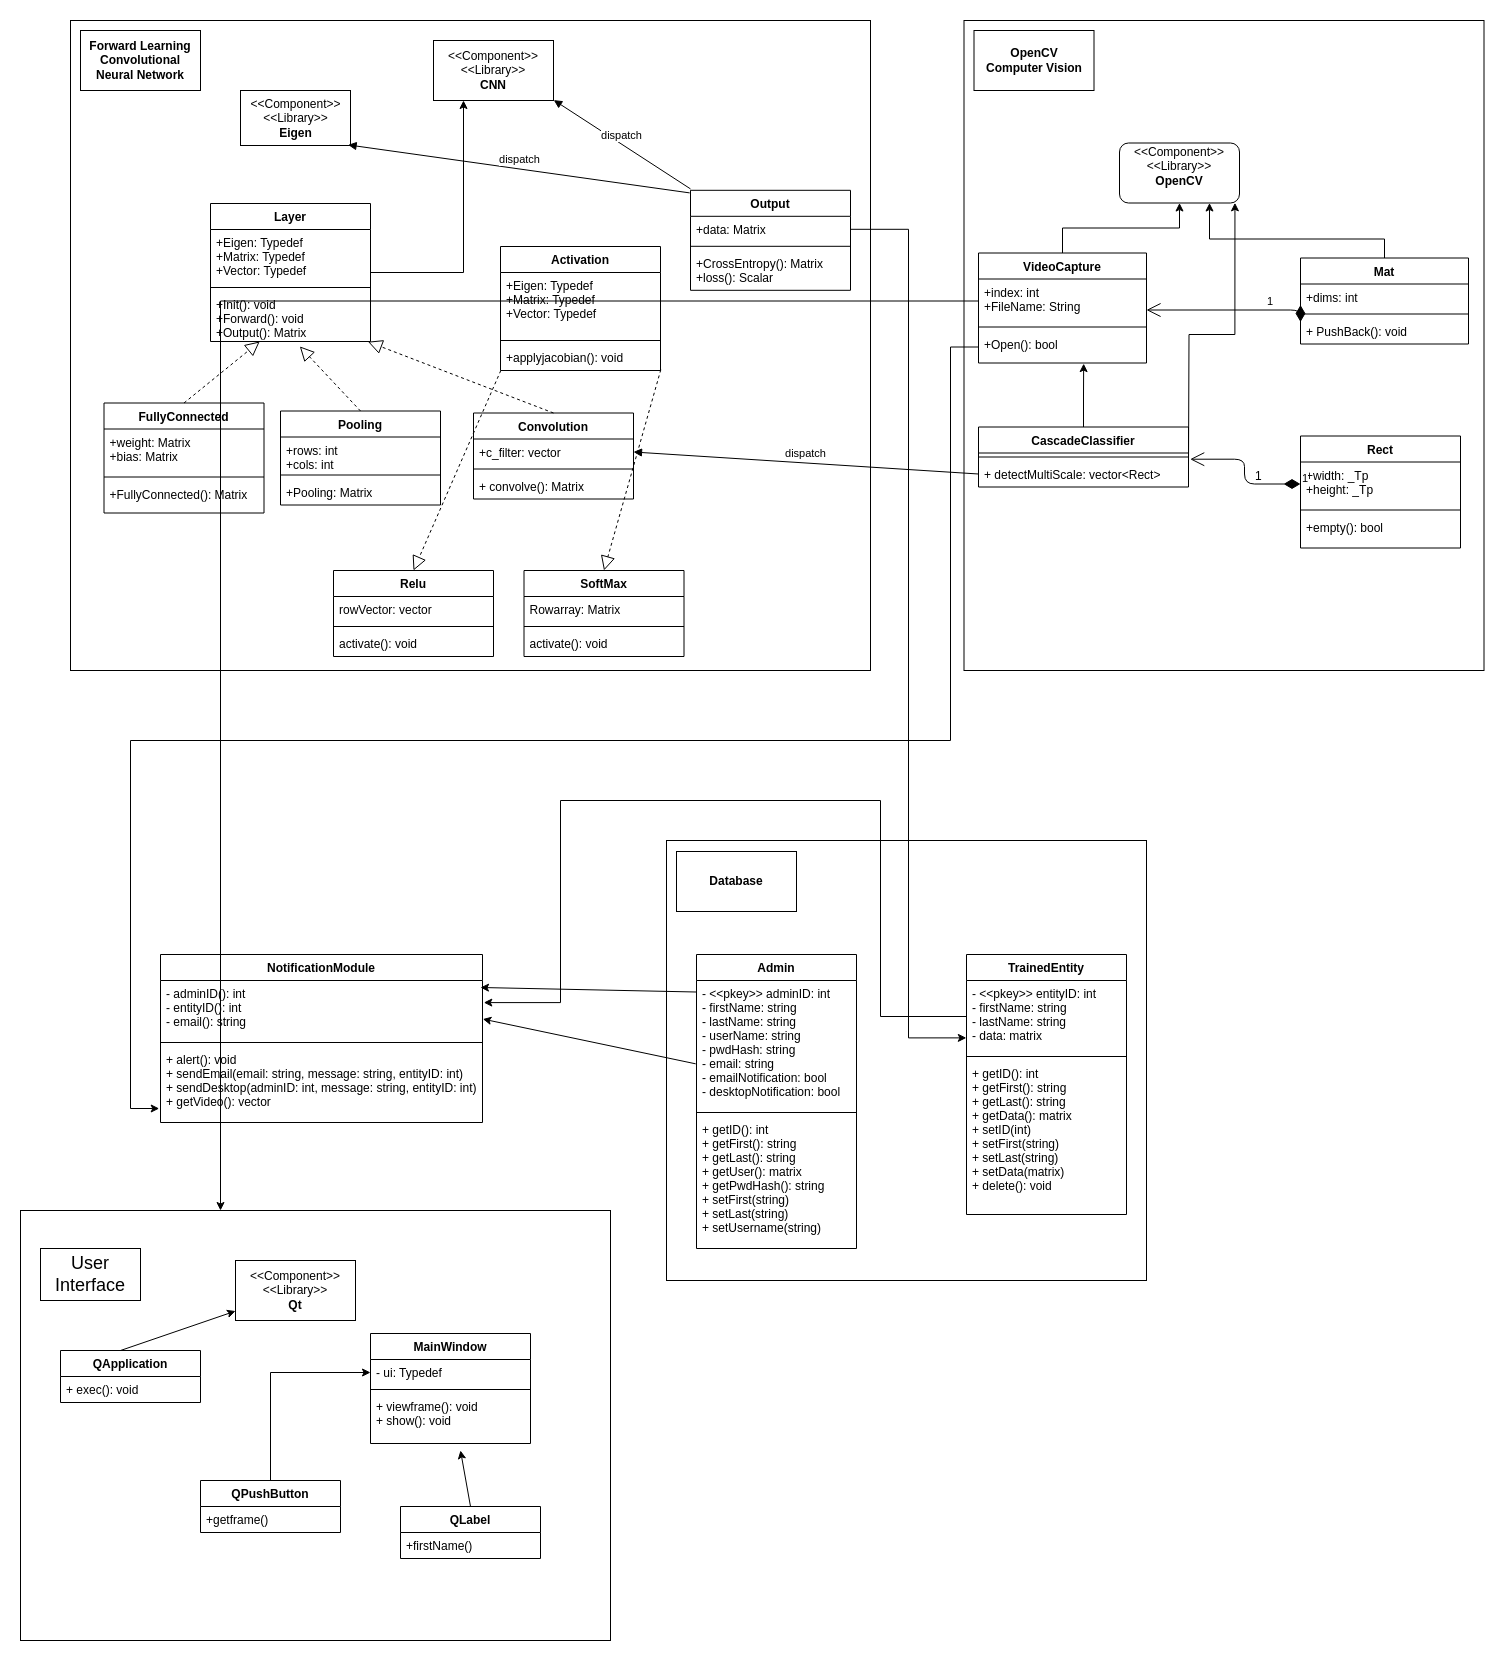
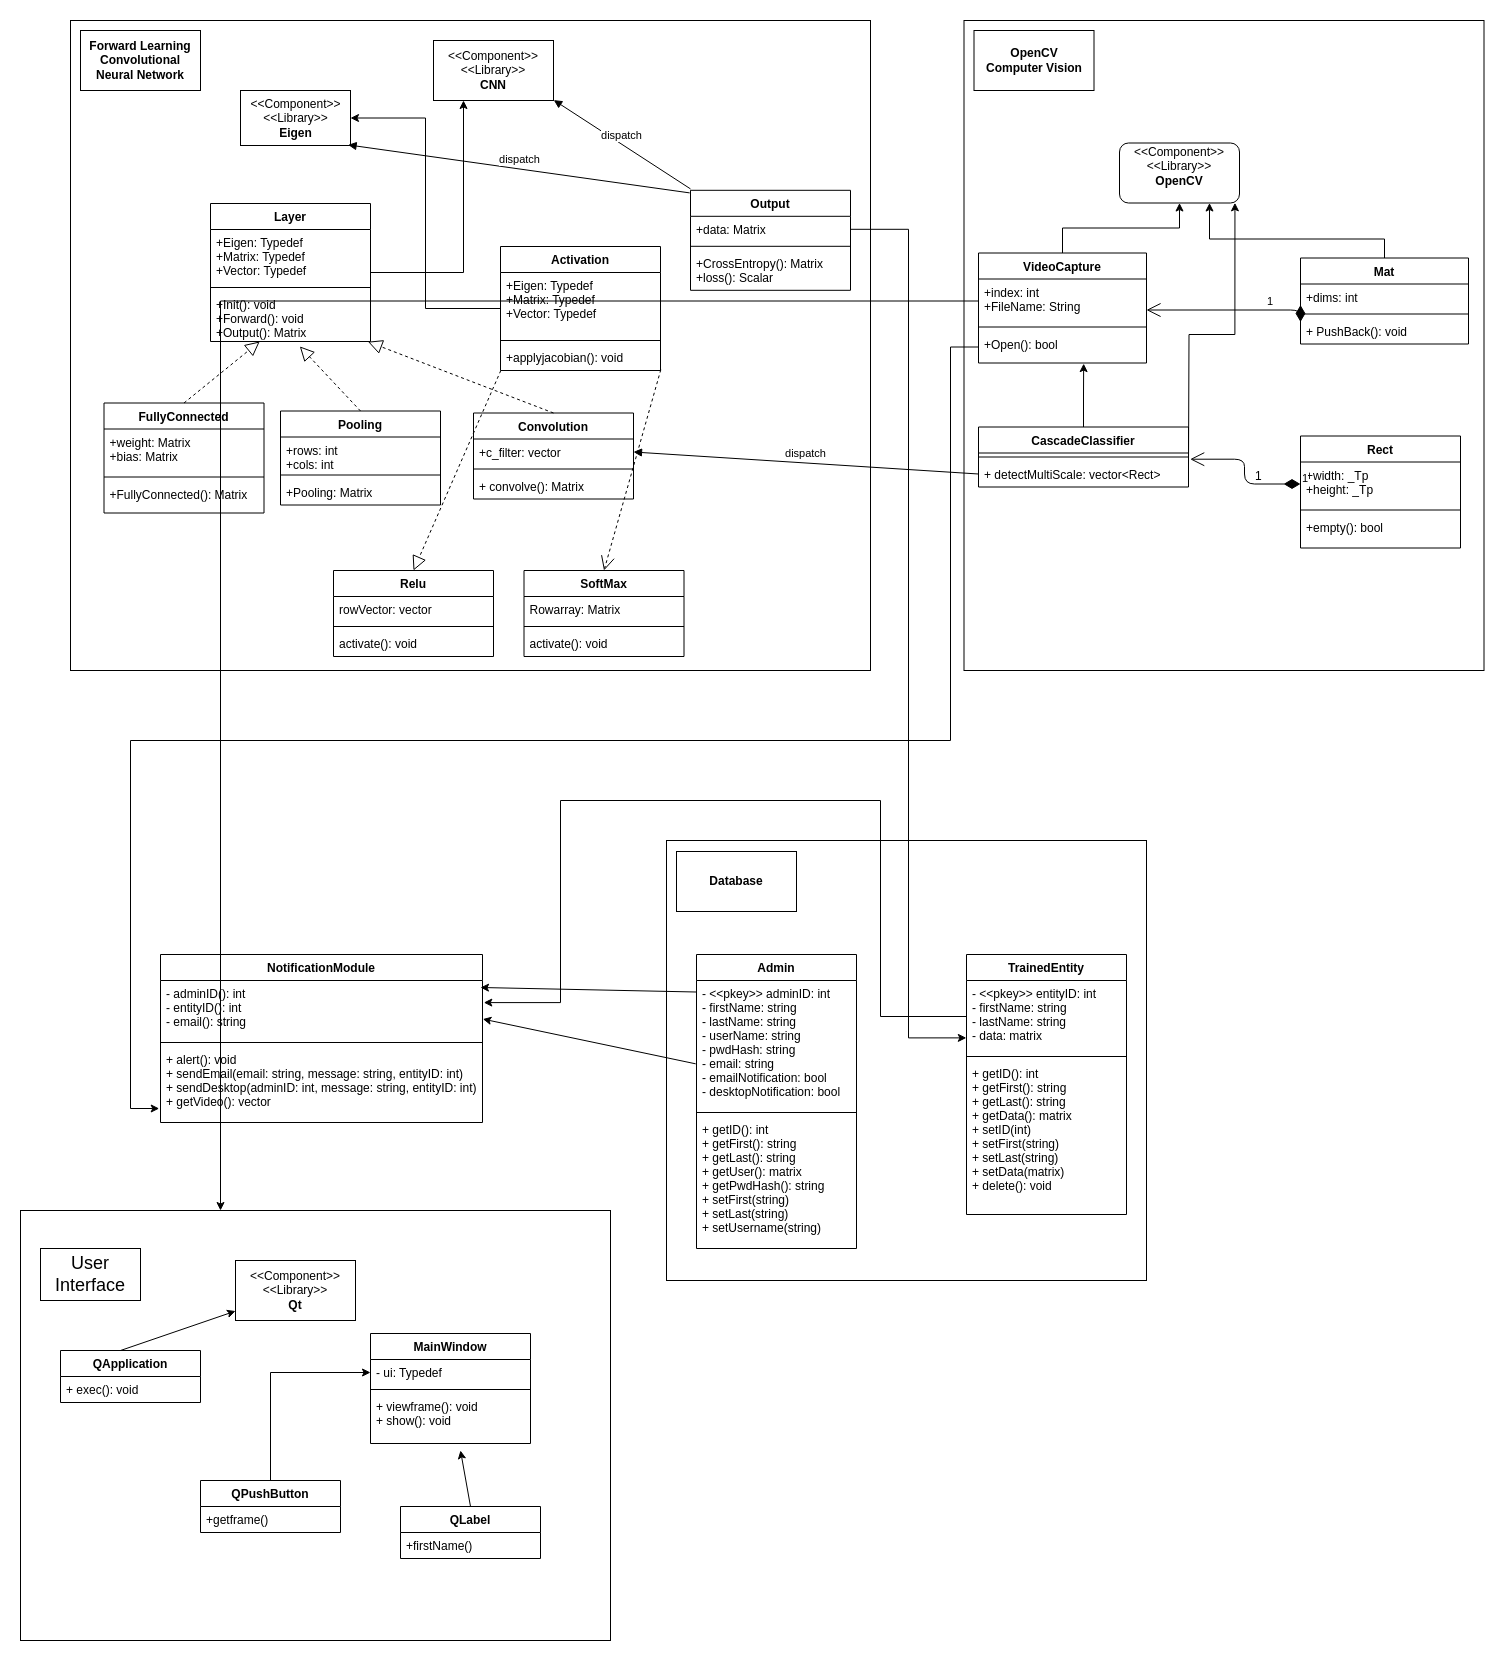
edge "Activation" -> "<<Component>> <<Library>> Eigen": added
edge "+applyjacobian(): void" -> "SoftMax": arrowhead block -> open
